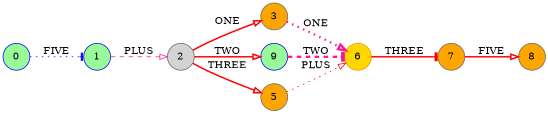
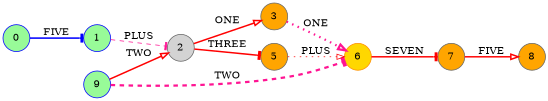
edge "6" -> "7": label "THREE" -> "SEVEN"
edge "0" -> "1": style dotted -> bold
edge "1" -> "2": arrowhead onormal -> tee
edge "2" -> "9": reversed
edge "2" -> "5": arrowhead onormal -> tee
